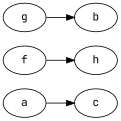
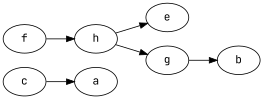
node "e": added
edge "h" -> "g": added
edge "a" -> "c": reversed
